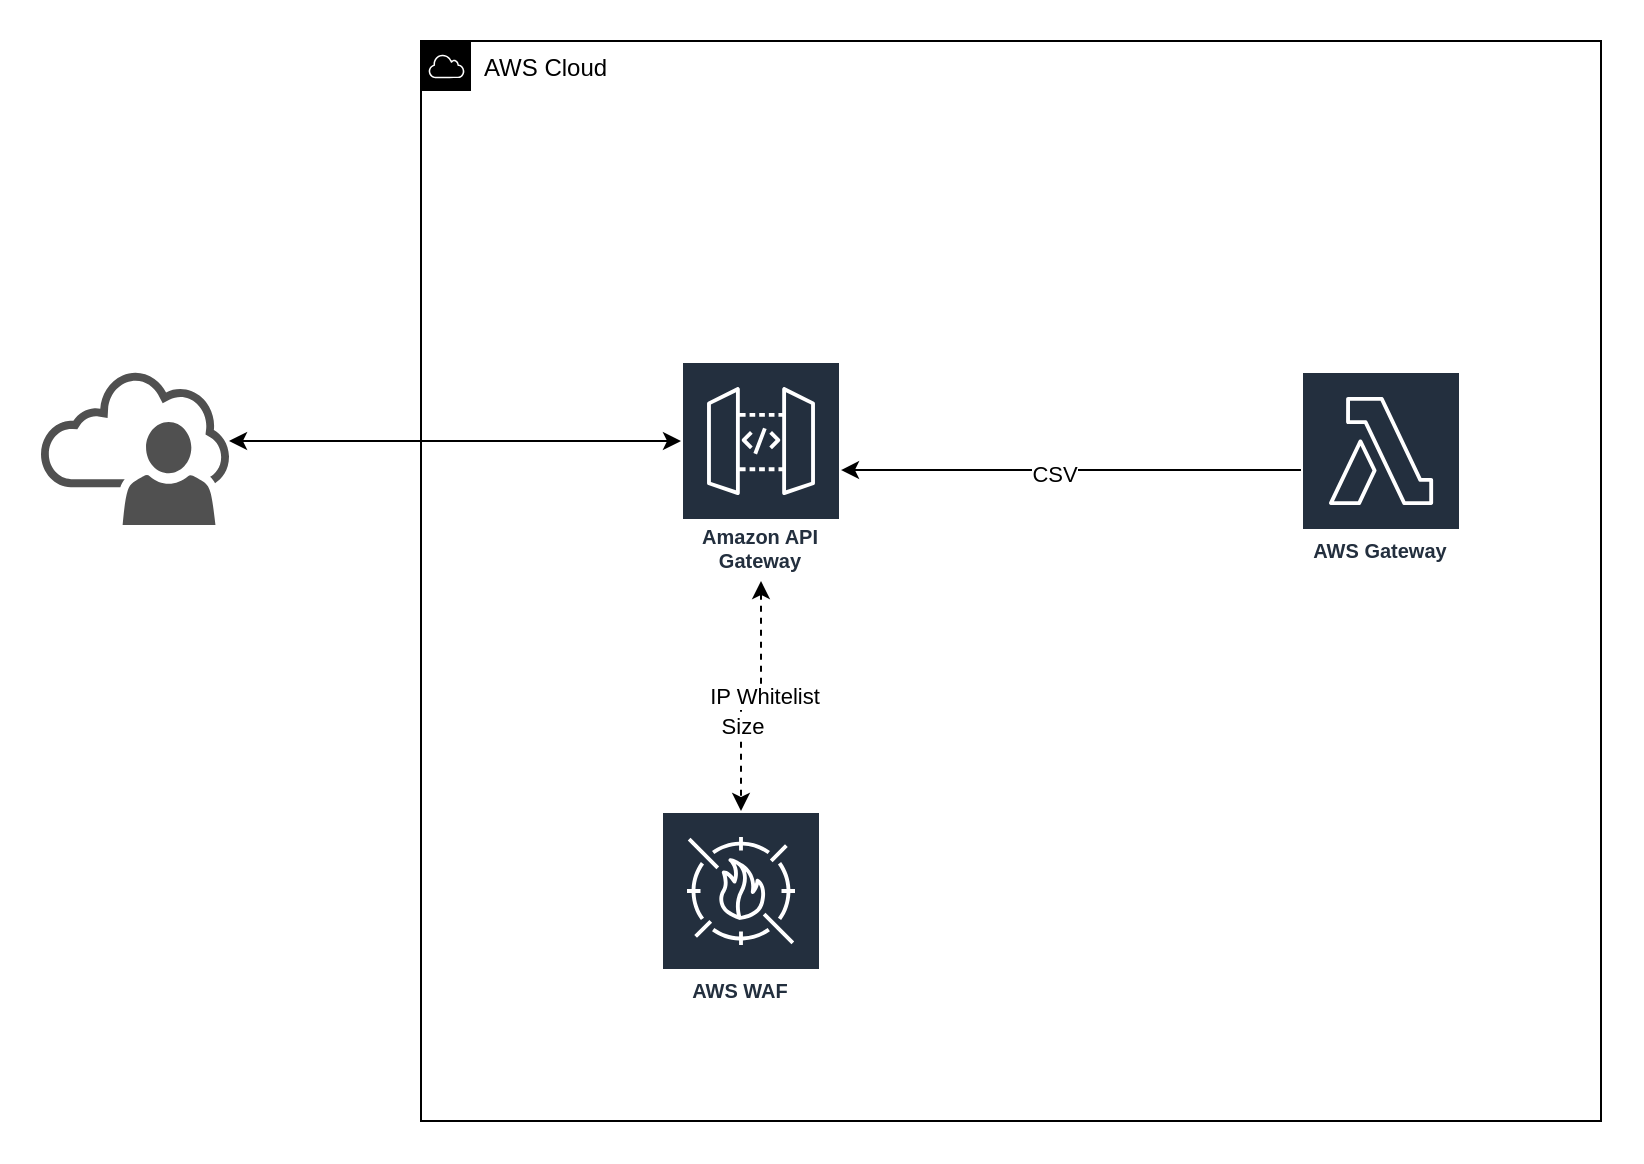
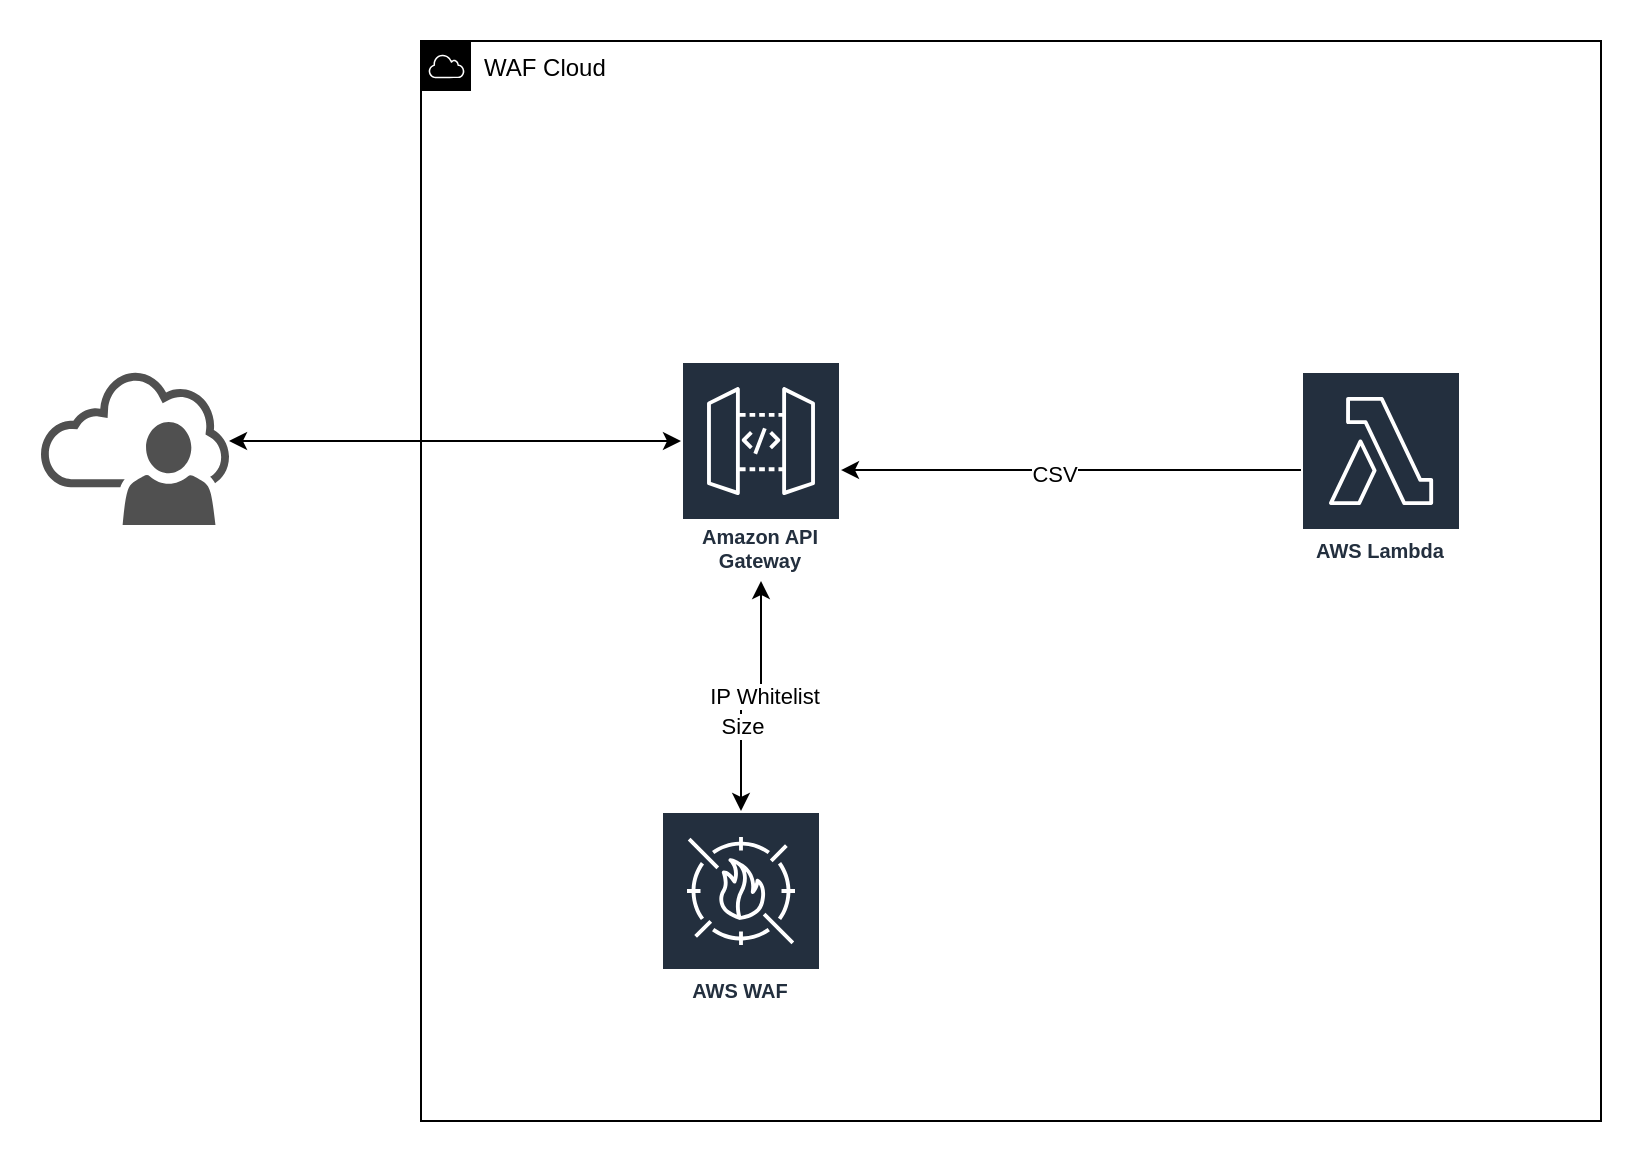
node "AWS Cloud": label "AWS Cloud" -> "WAF Cloud"
node "AWS Gateway": label "AWS Gateway" -> "AWS Lambda"
edge "Amazon API Gateway" -- "AWS WAF": style dashed -> solid
